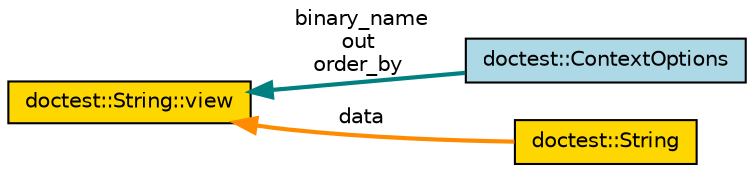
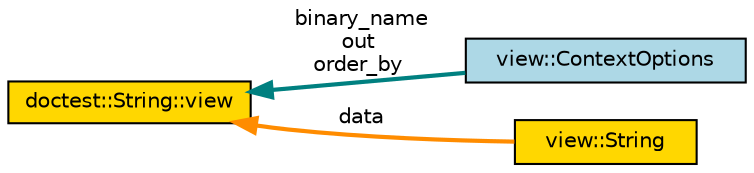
node "doctest::ContextOptions": label "doctest::ContextOptions" -> "view::ContextOptions"
node "doctest::String": label "doctest::String" -> "view::String"
